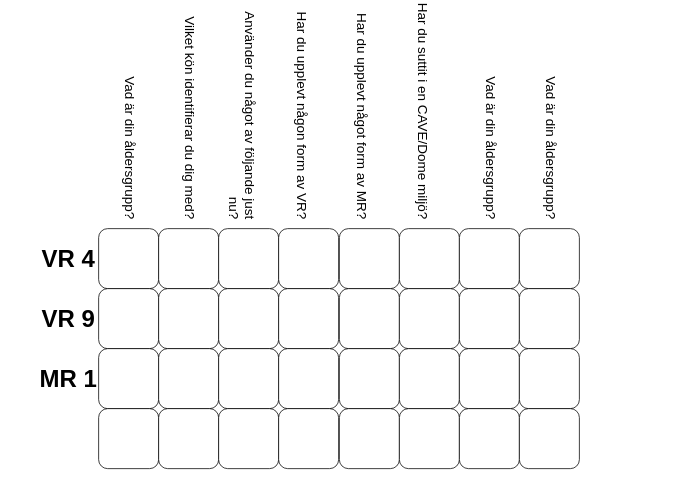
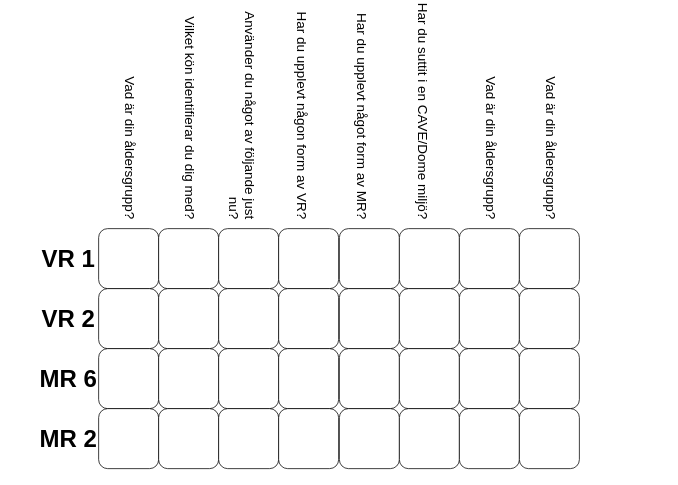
node "VR 4": label "VR 4" -> "VR 1"
node "VR 9": label "VR 9" -> "VR 2"
node "MR 1": label "MR 1" -> "MR 6"
node "MR 2": added
